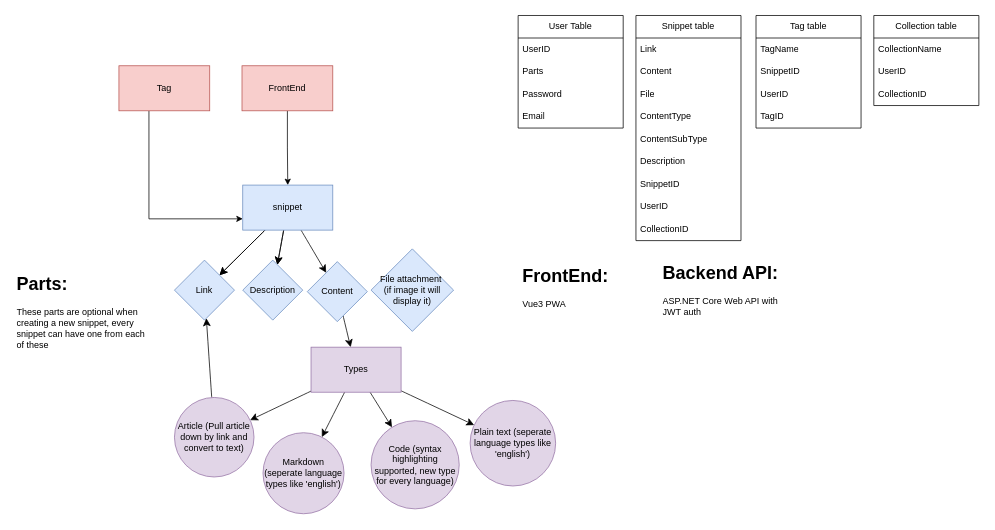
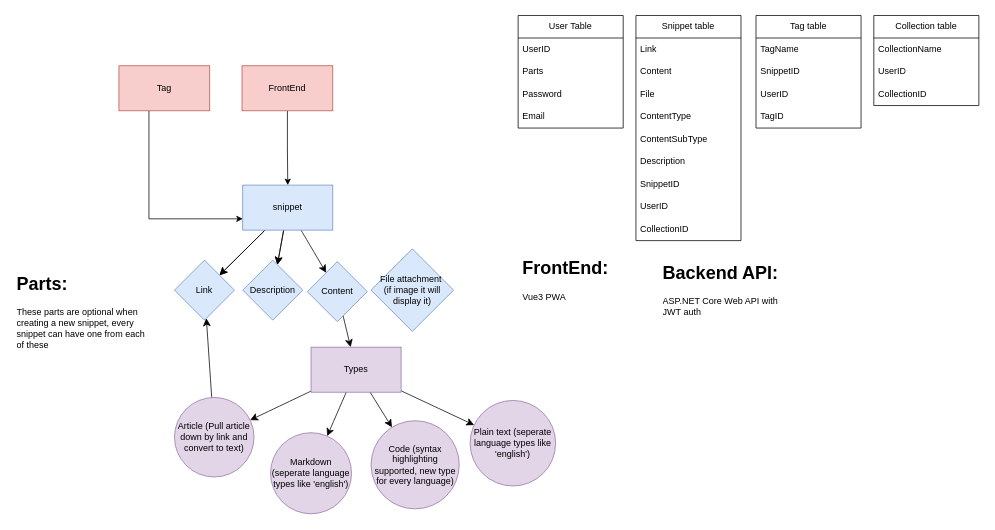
node "FrontEnd:Vue3 PWA": moved (588, 305) -> (588, 297)
node "Markdown (seperate language types like 'english')": moved (303, 473) -> (311, 473)
